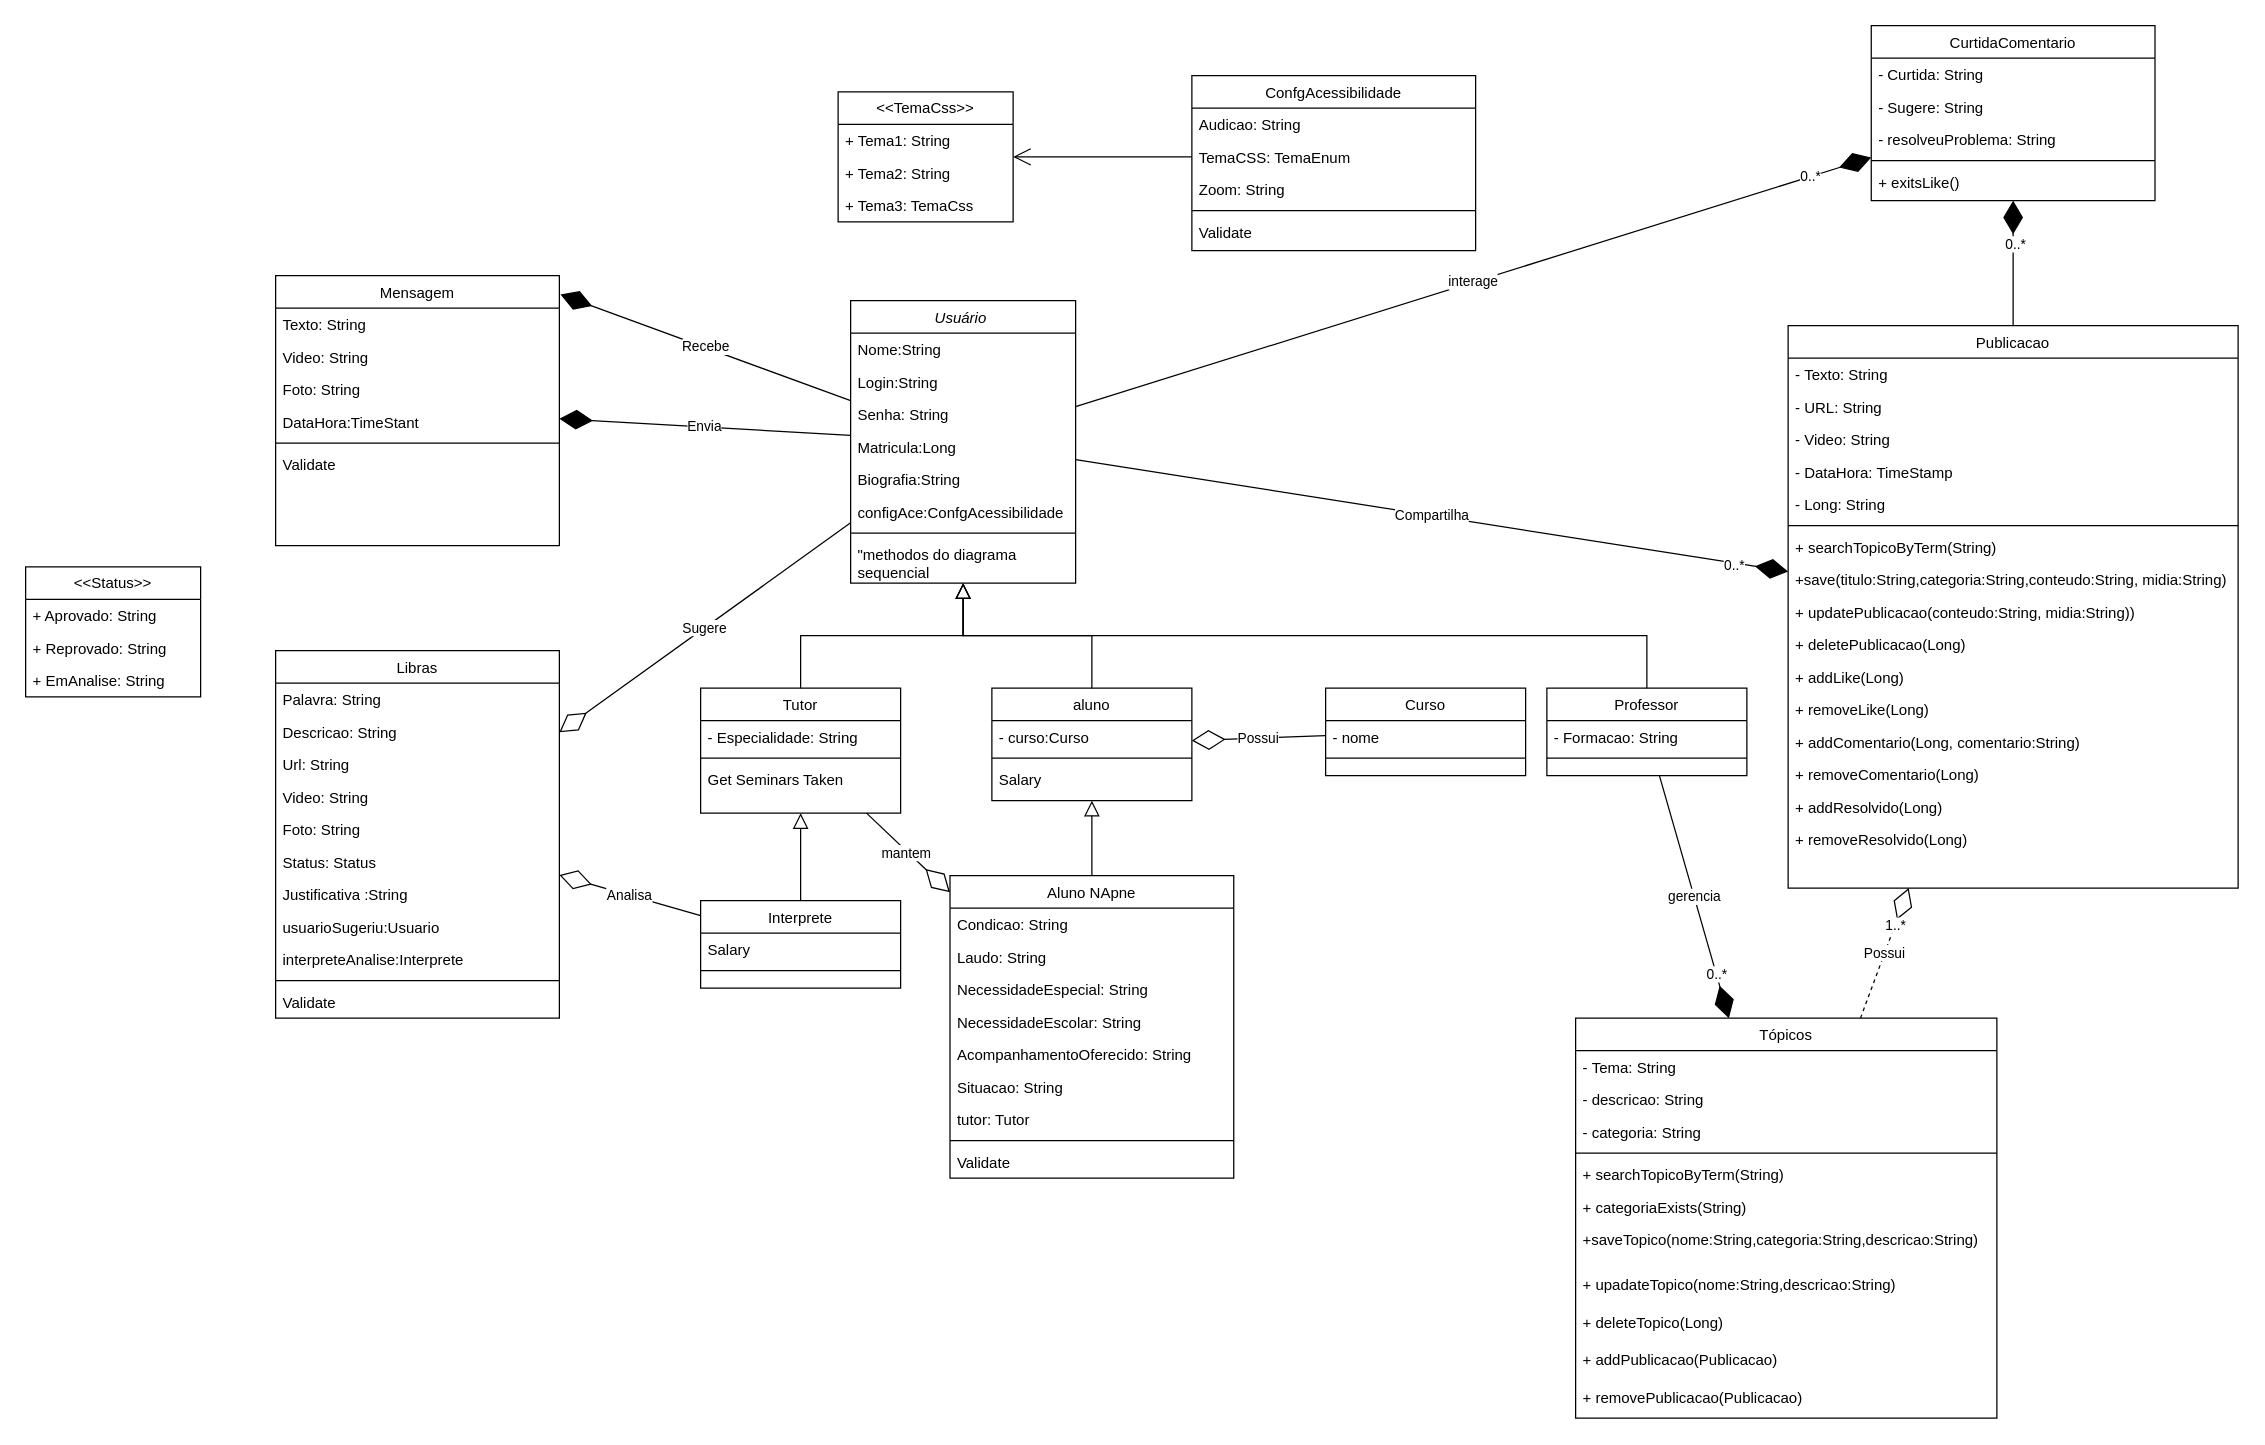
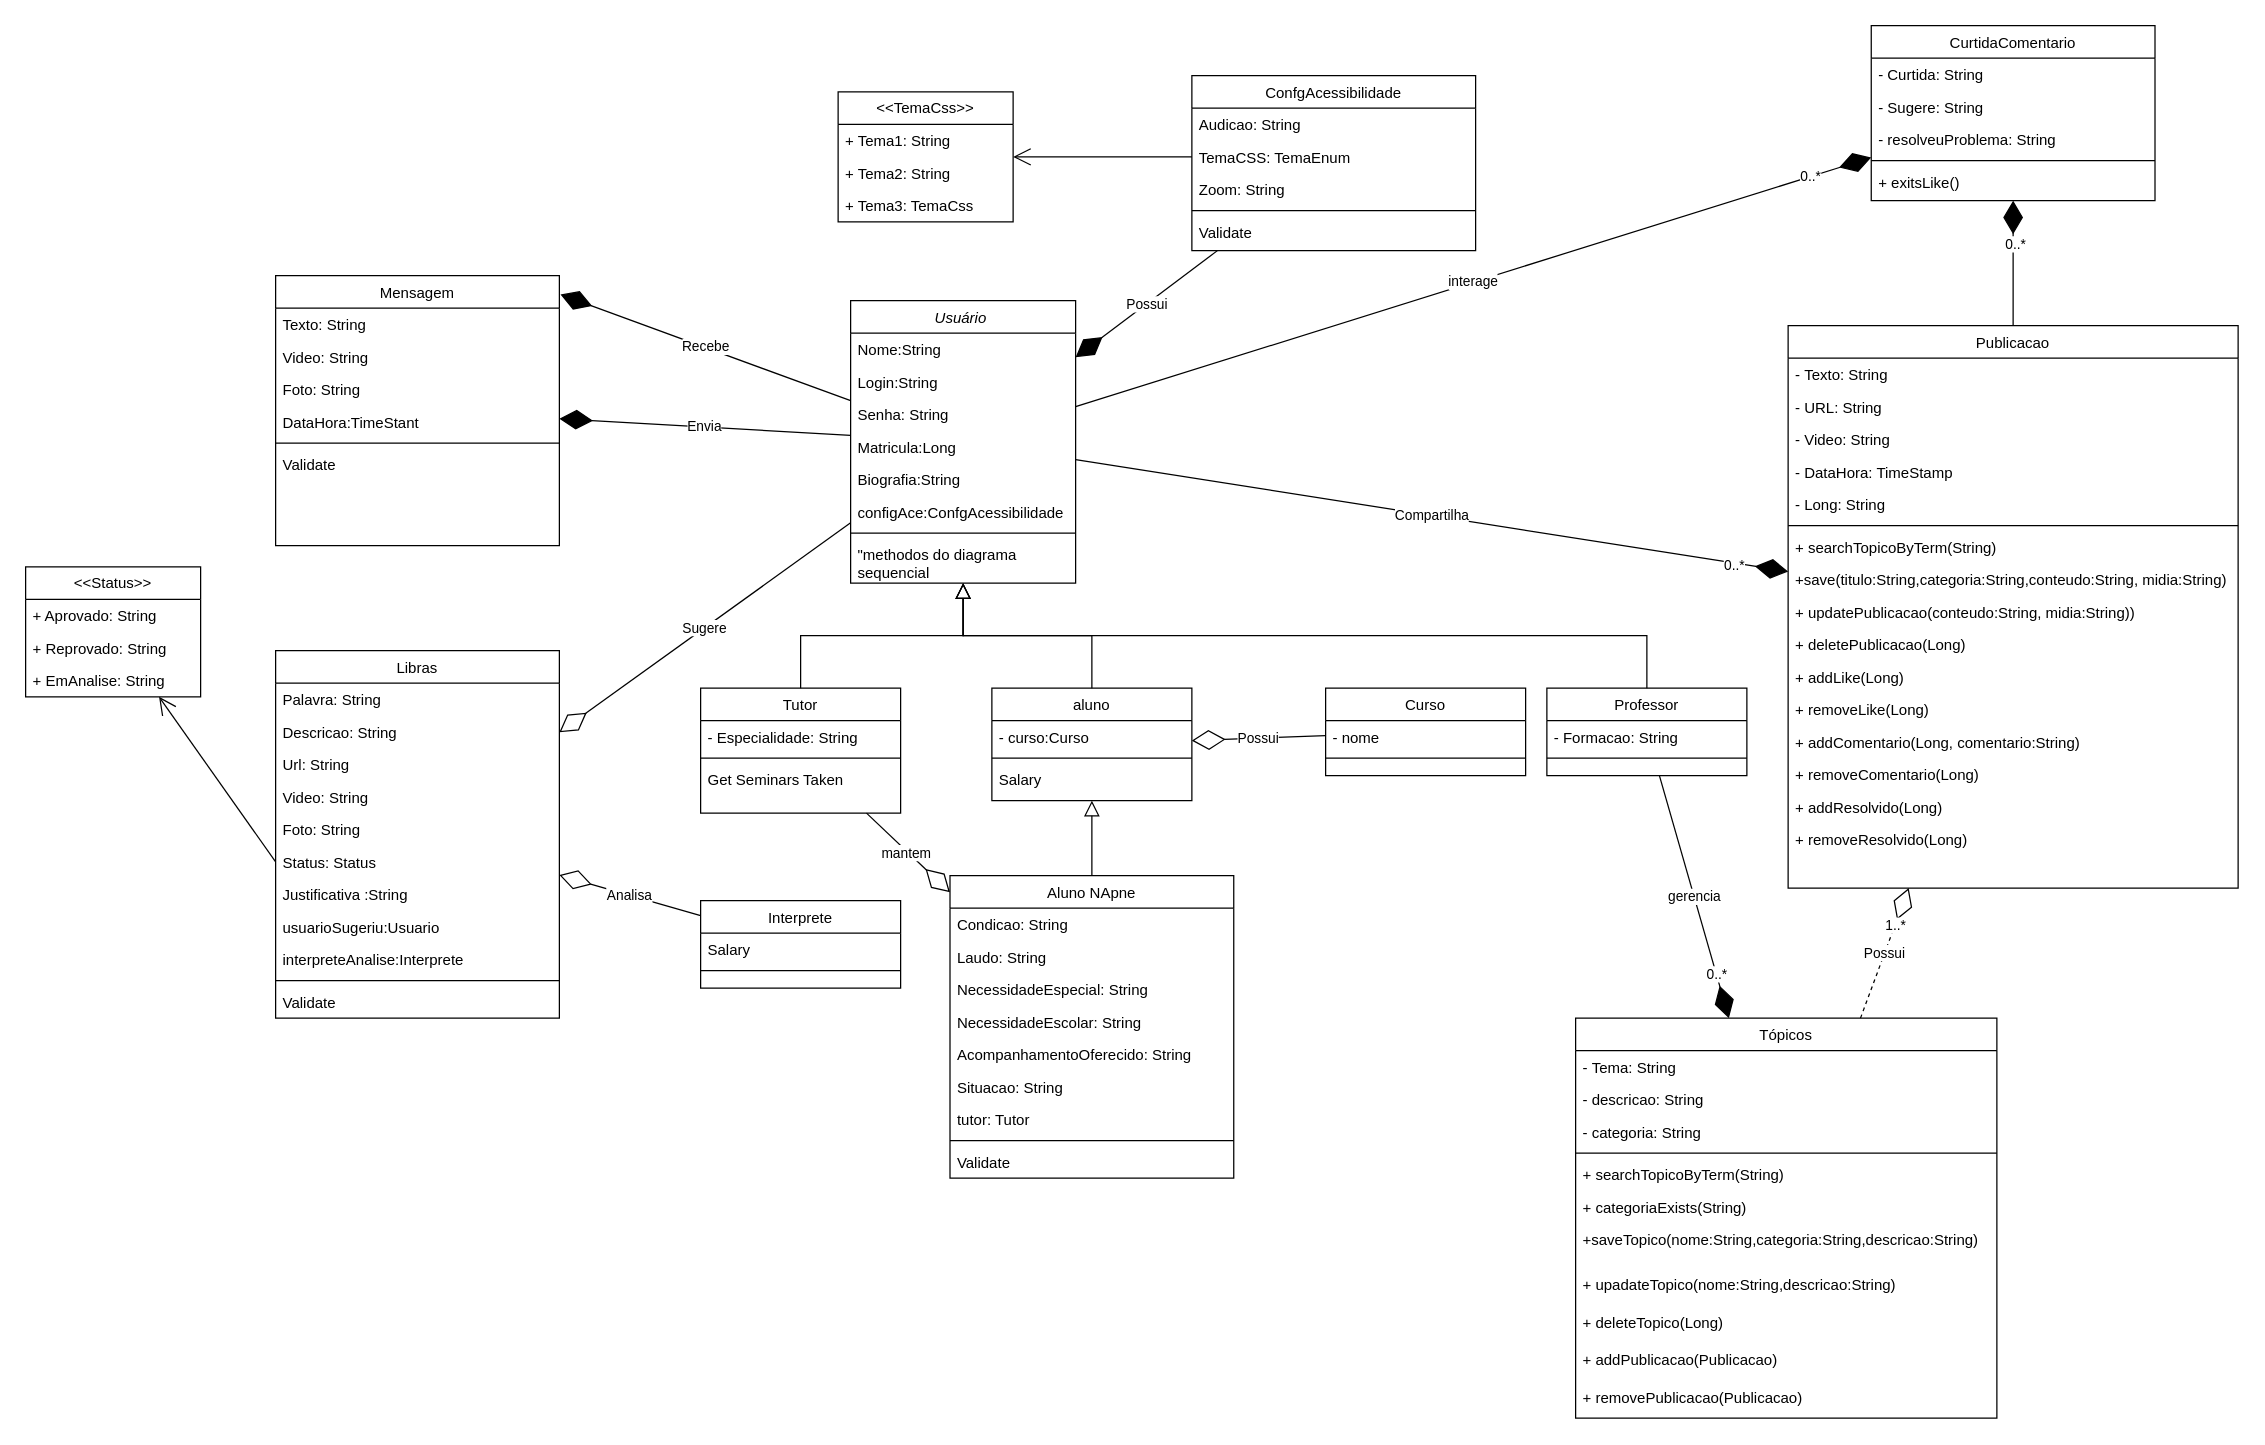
edge "ConfgAcessibilidade" -> "Usuário": added, label "Possui"
edge "Status: Status" -> "<<Status>>": added
edge "Interprete" -> "Tutor": removed
